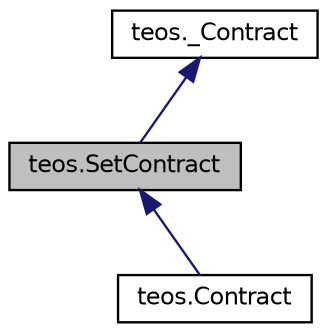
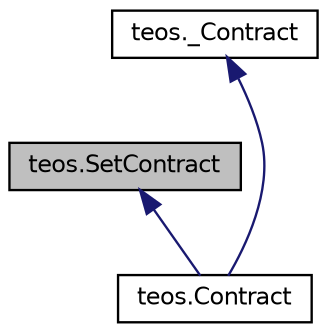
edge "teos.SetContract" -> "teos._Contract": now "teos.Contract" -> "teos._Contract"
